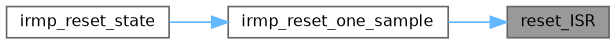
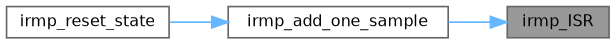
node "irmp_reset_one_sample": label "irmp_reset_one_sample" -> "irmp_add_one_sample"
node "reset_ISR": label "reset_ISR" -> "irmp_ISR"
